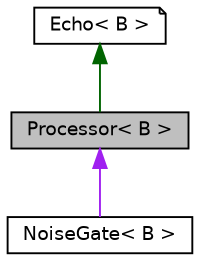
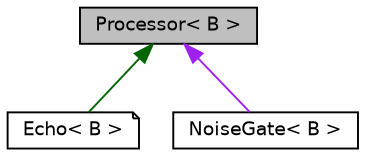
edge "Processor< B >" -> "Echo< B >": reversed
